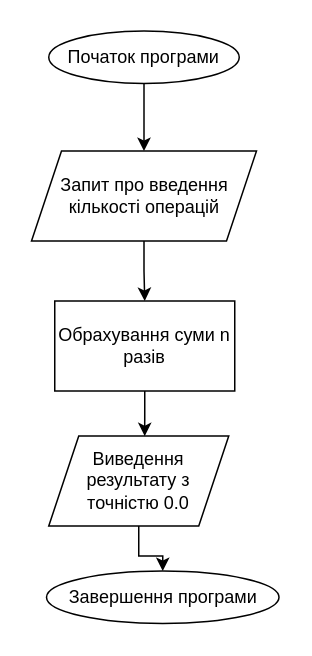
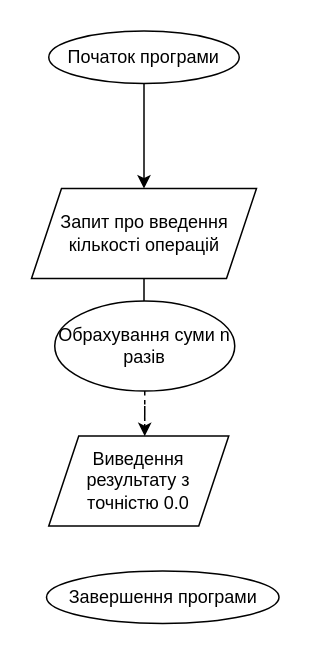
node "Запит про введення кількості операцій": moved (144, 196) -> (144, 233)
node "Обрахування суми n разів": shape rectangle -> ellipse
edge "Обрахування суми n разів" -> "Виведення результату з точністю 0.0": style solid -> dashed
edge "Виведення результату з точністю 0.0" -> "Завершення програми": removed
